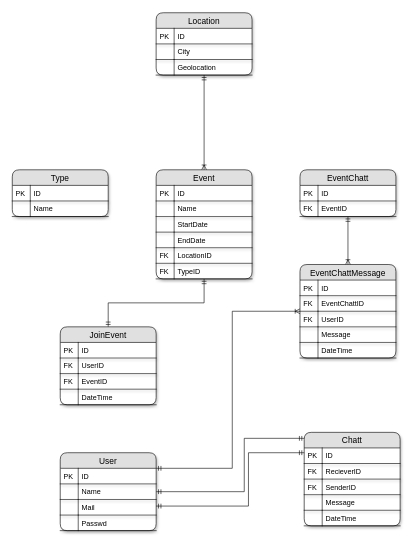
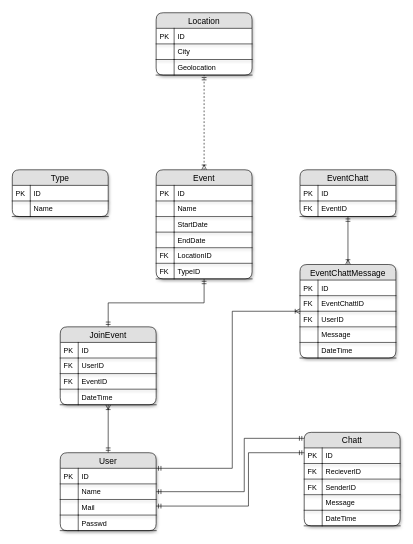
edge "Location" -- "Event": style solid -> dashed
edge "JoinEvent" -- "User": added
